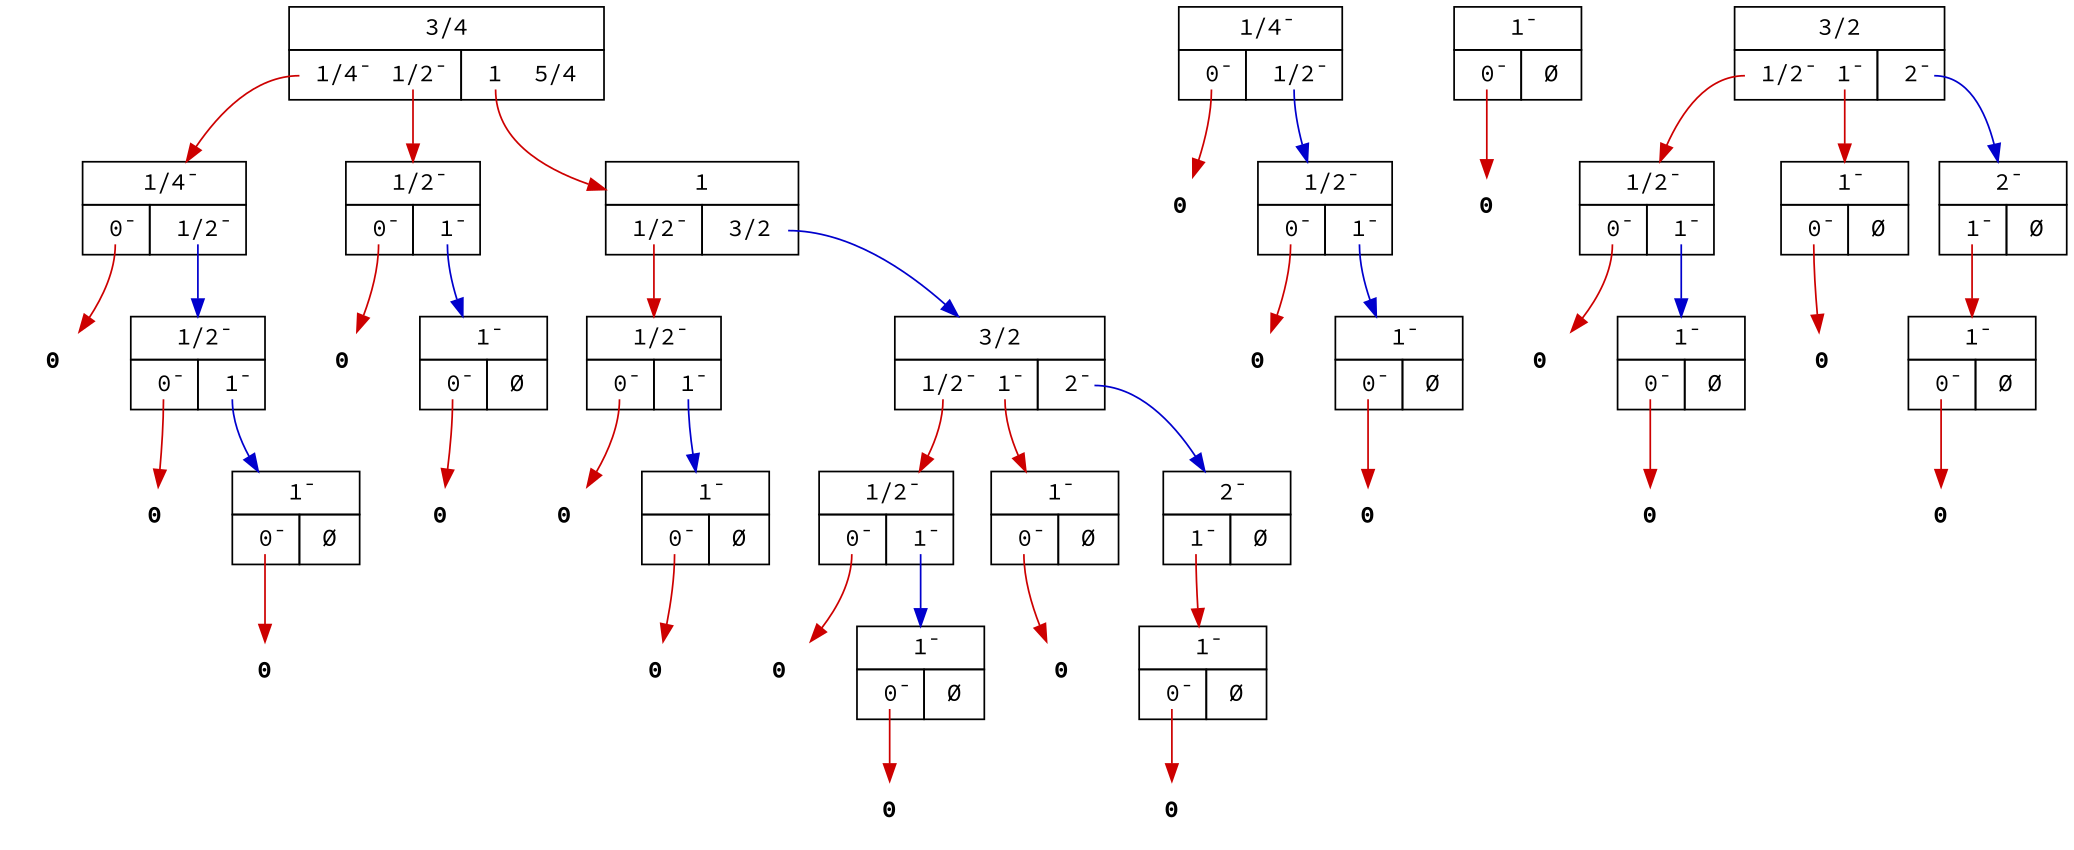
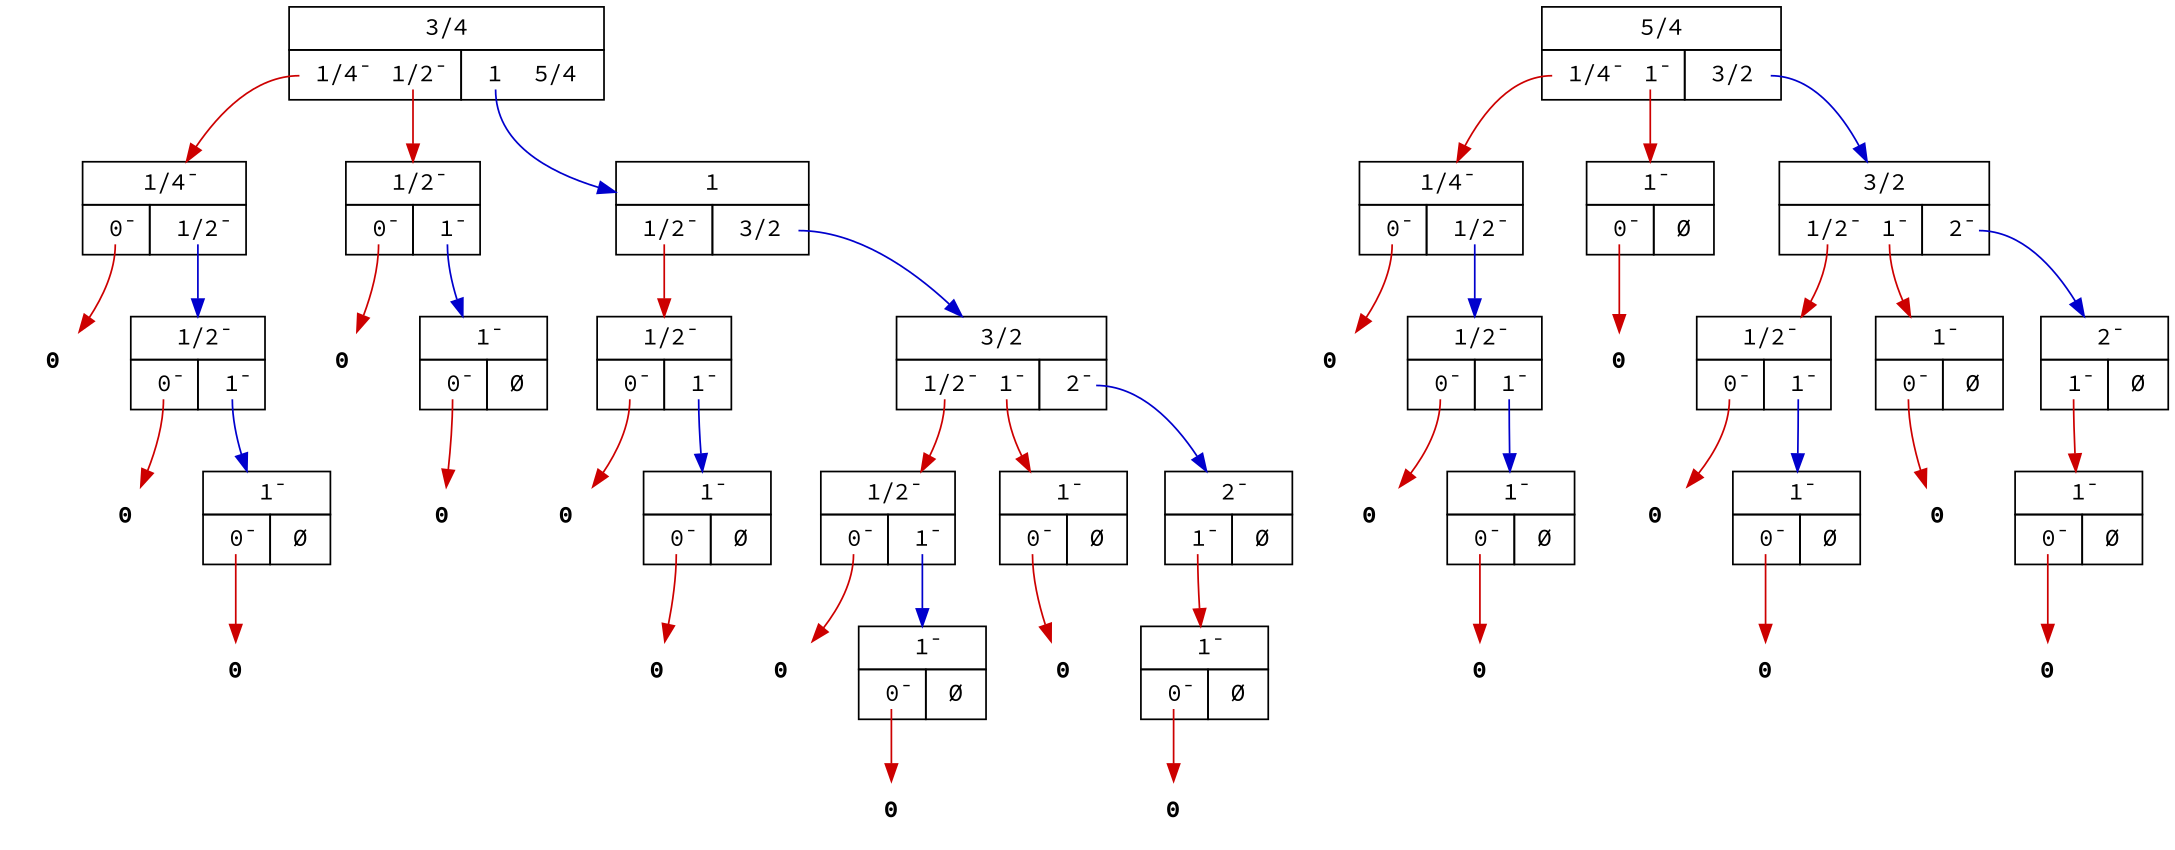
node "5/4": added
edge "3/4" -> "1": color red3 -> blue3
